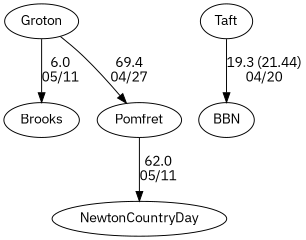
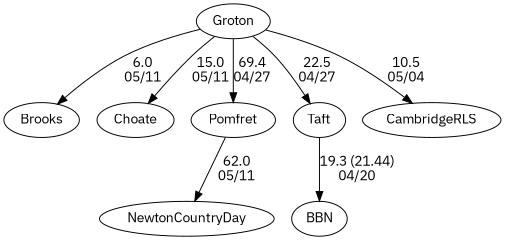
edge "Groton" -> "Taft": added, label "22.5 04/27"
node "Choate": added
node "CambridgeRLS": added
